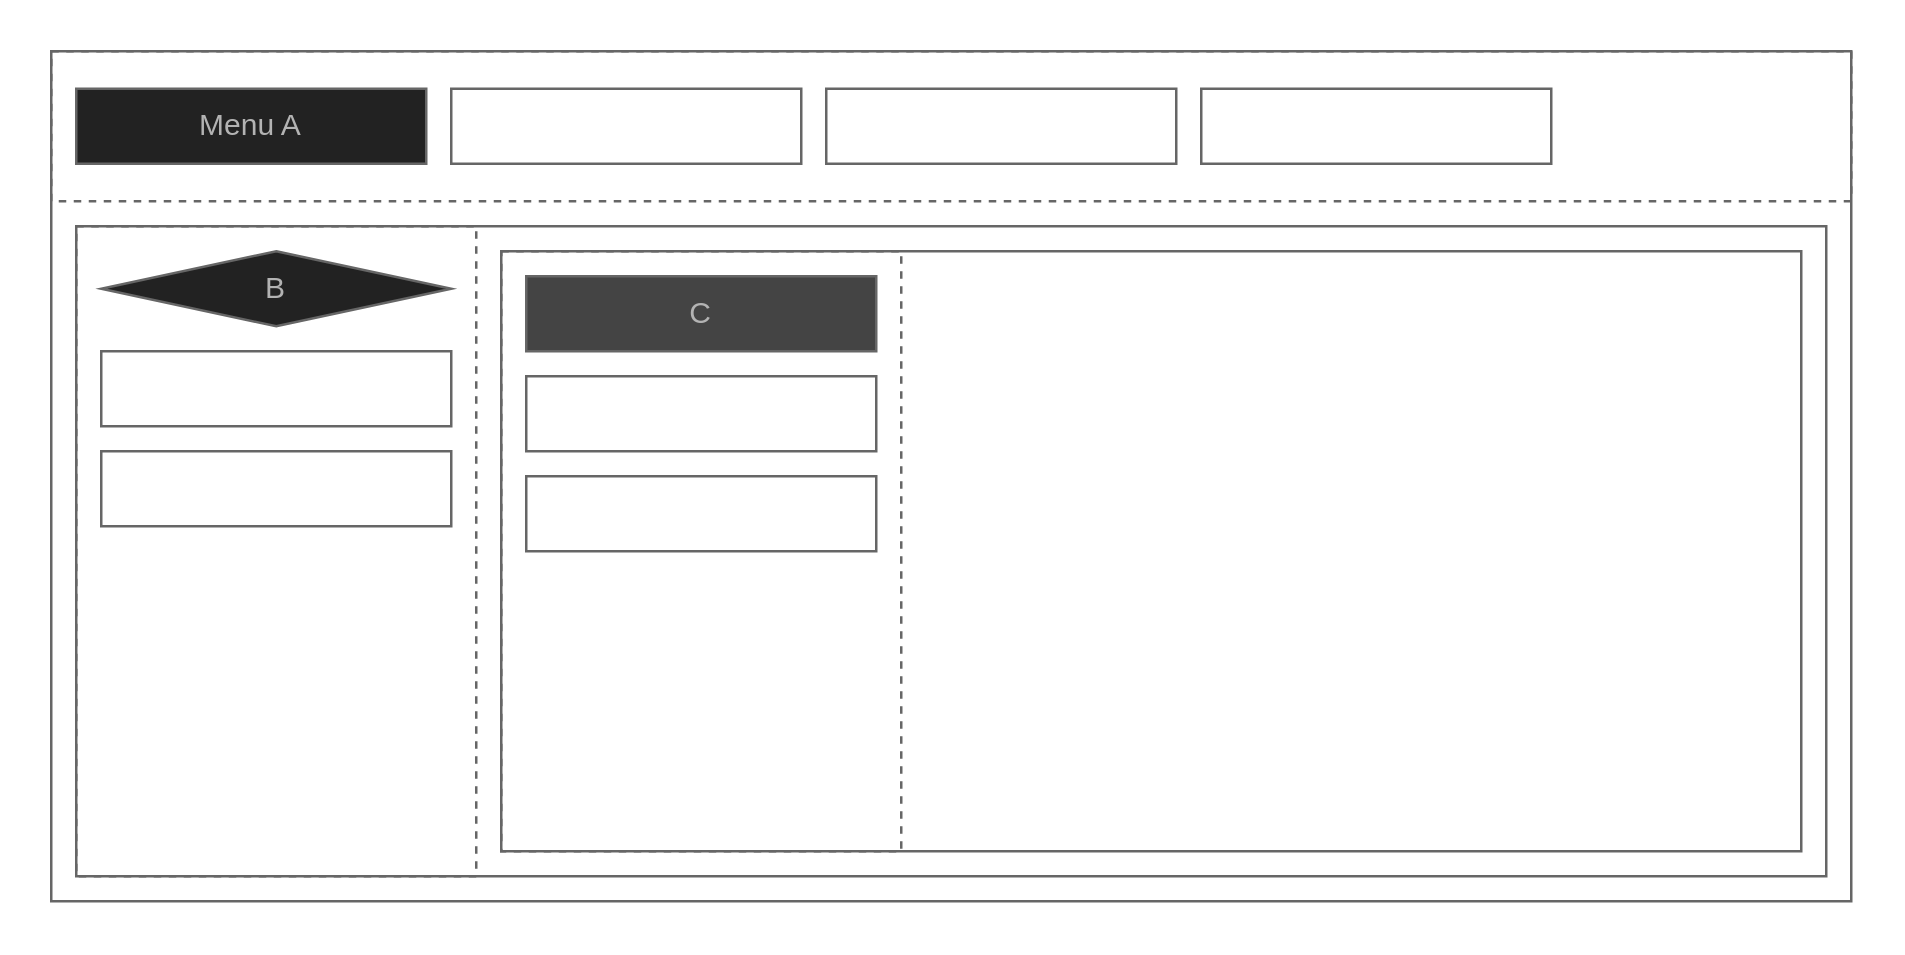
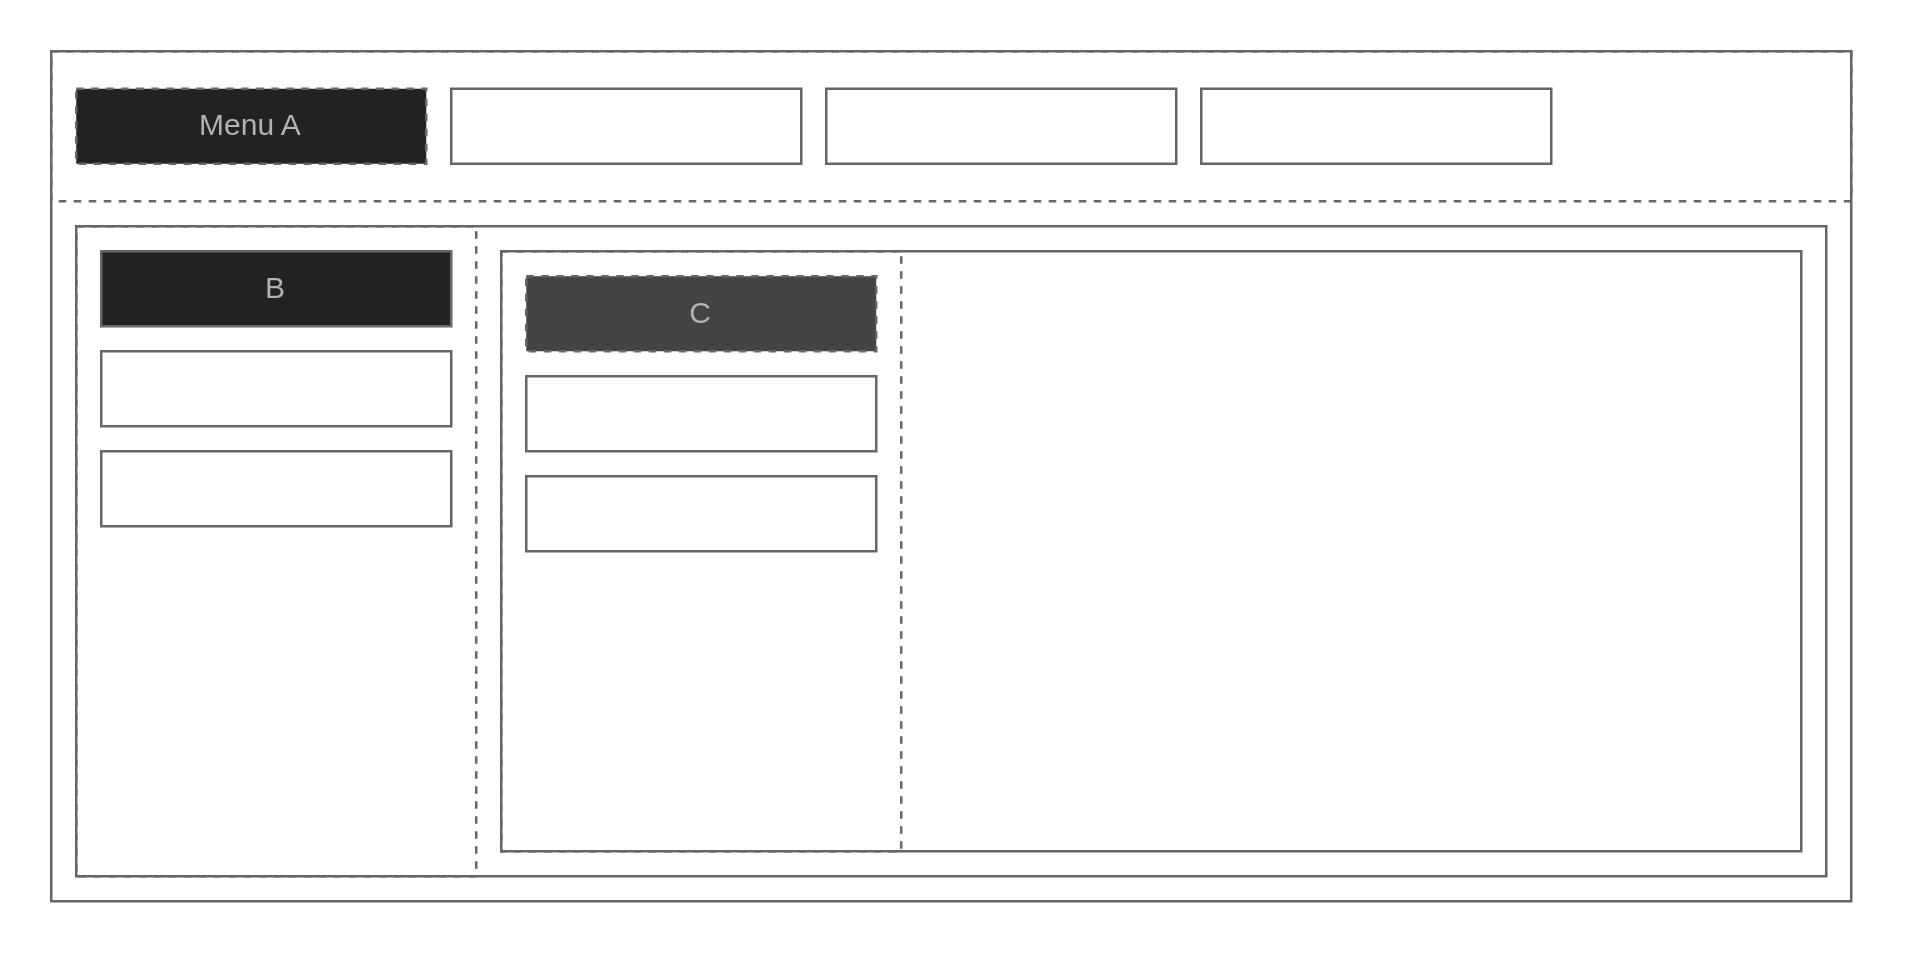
node "Menu A": style solid -> dashed
node "B": shape diamond -> rectangle
node "C": style solid -> dashed
